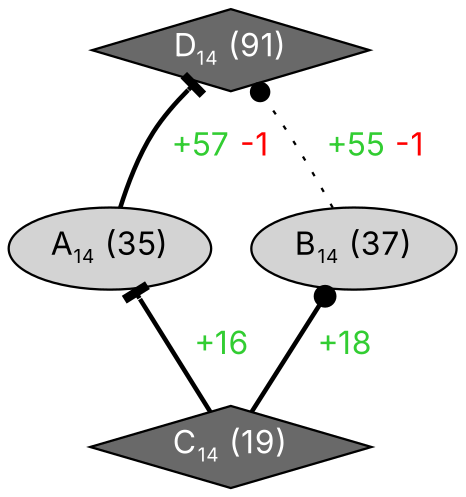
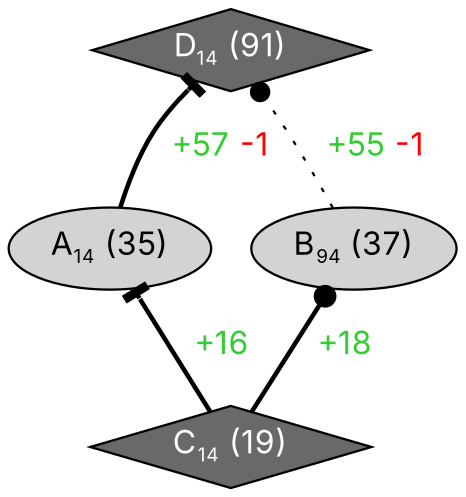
node "B": text "14" -> "94"
